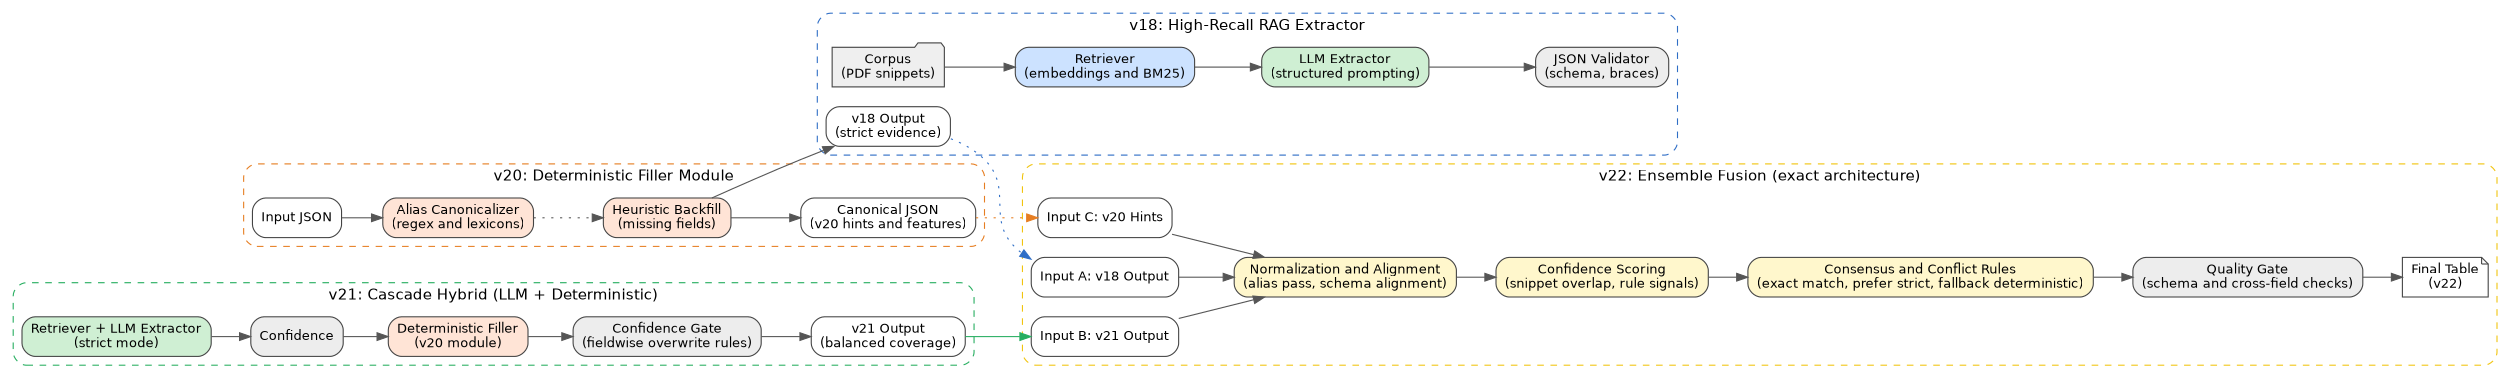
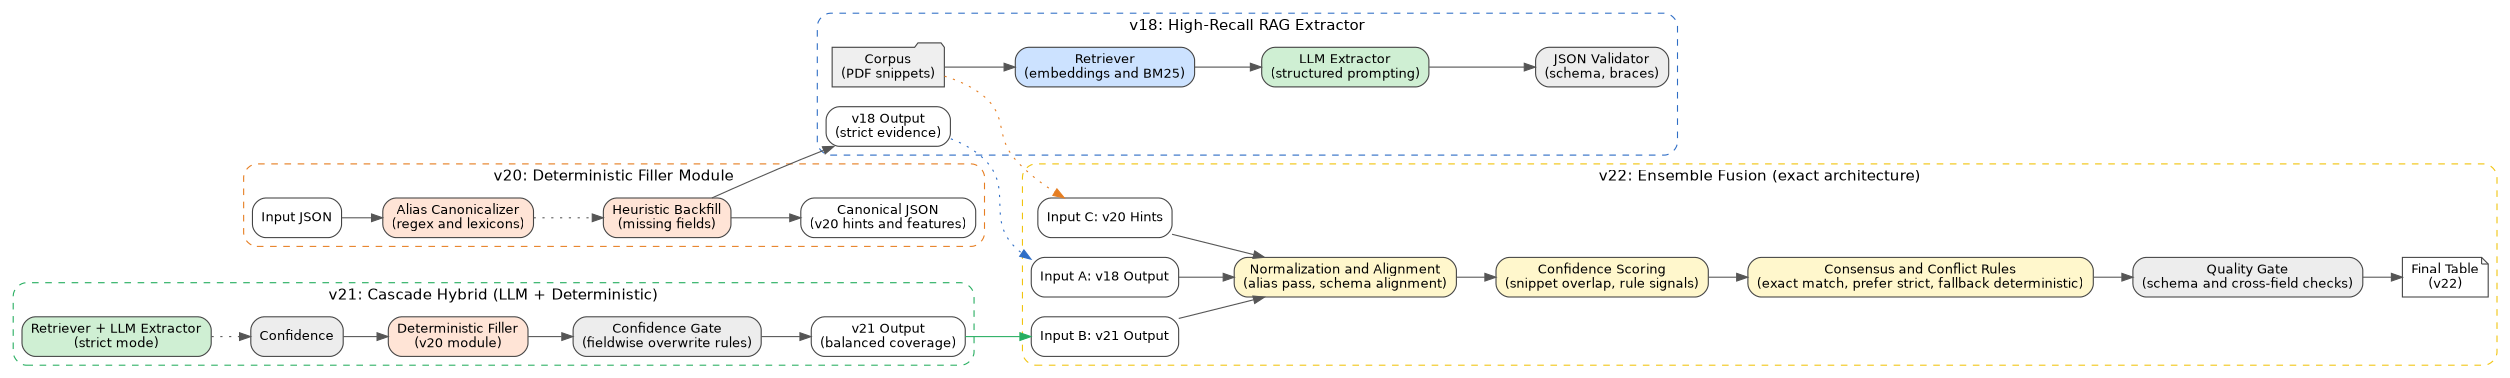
edge "Canonical JSON (v20 hints and features)" -> "Input C: v20 Hints": now "Corpus (PDF snippets)" -> "Input C: v20 Hints"
edge "Retriever + LLM Extractor (strict mode)" -> "Confidence": style solid -> dotted
